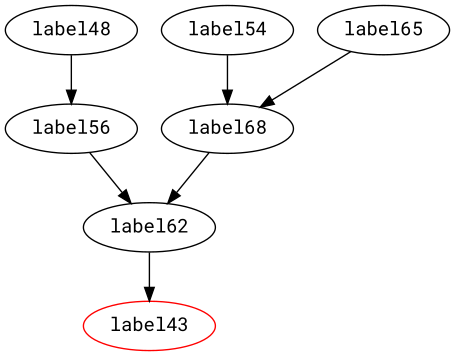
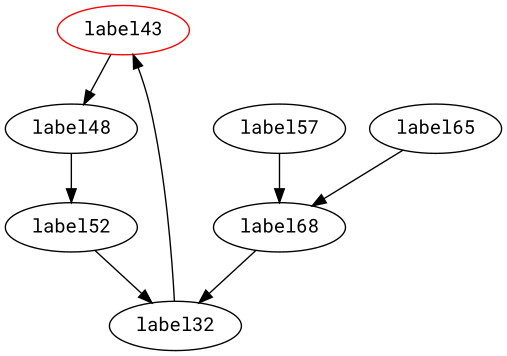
node "label54": label "label54" -> "label57"
edge "label43" -> "label48": added
node "label56": label "label56" -> "label52"
node "label62": label "label62" -> "label32"
